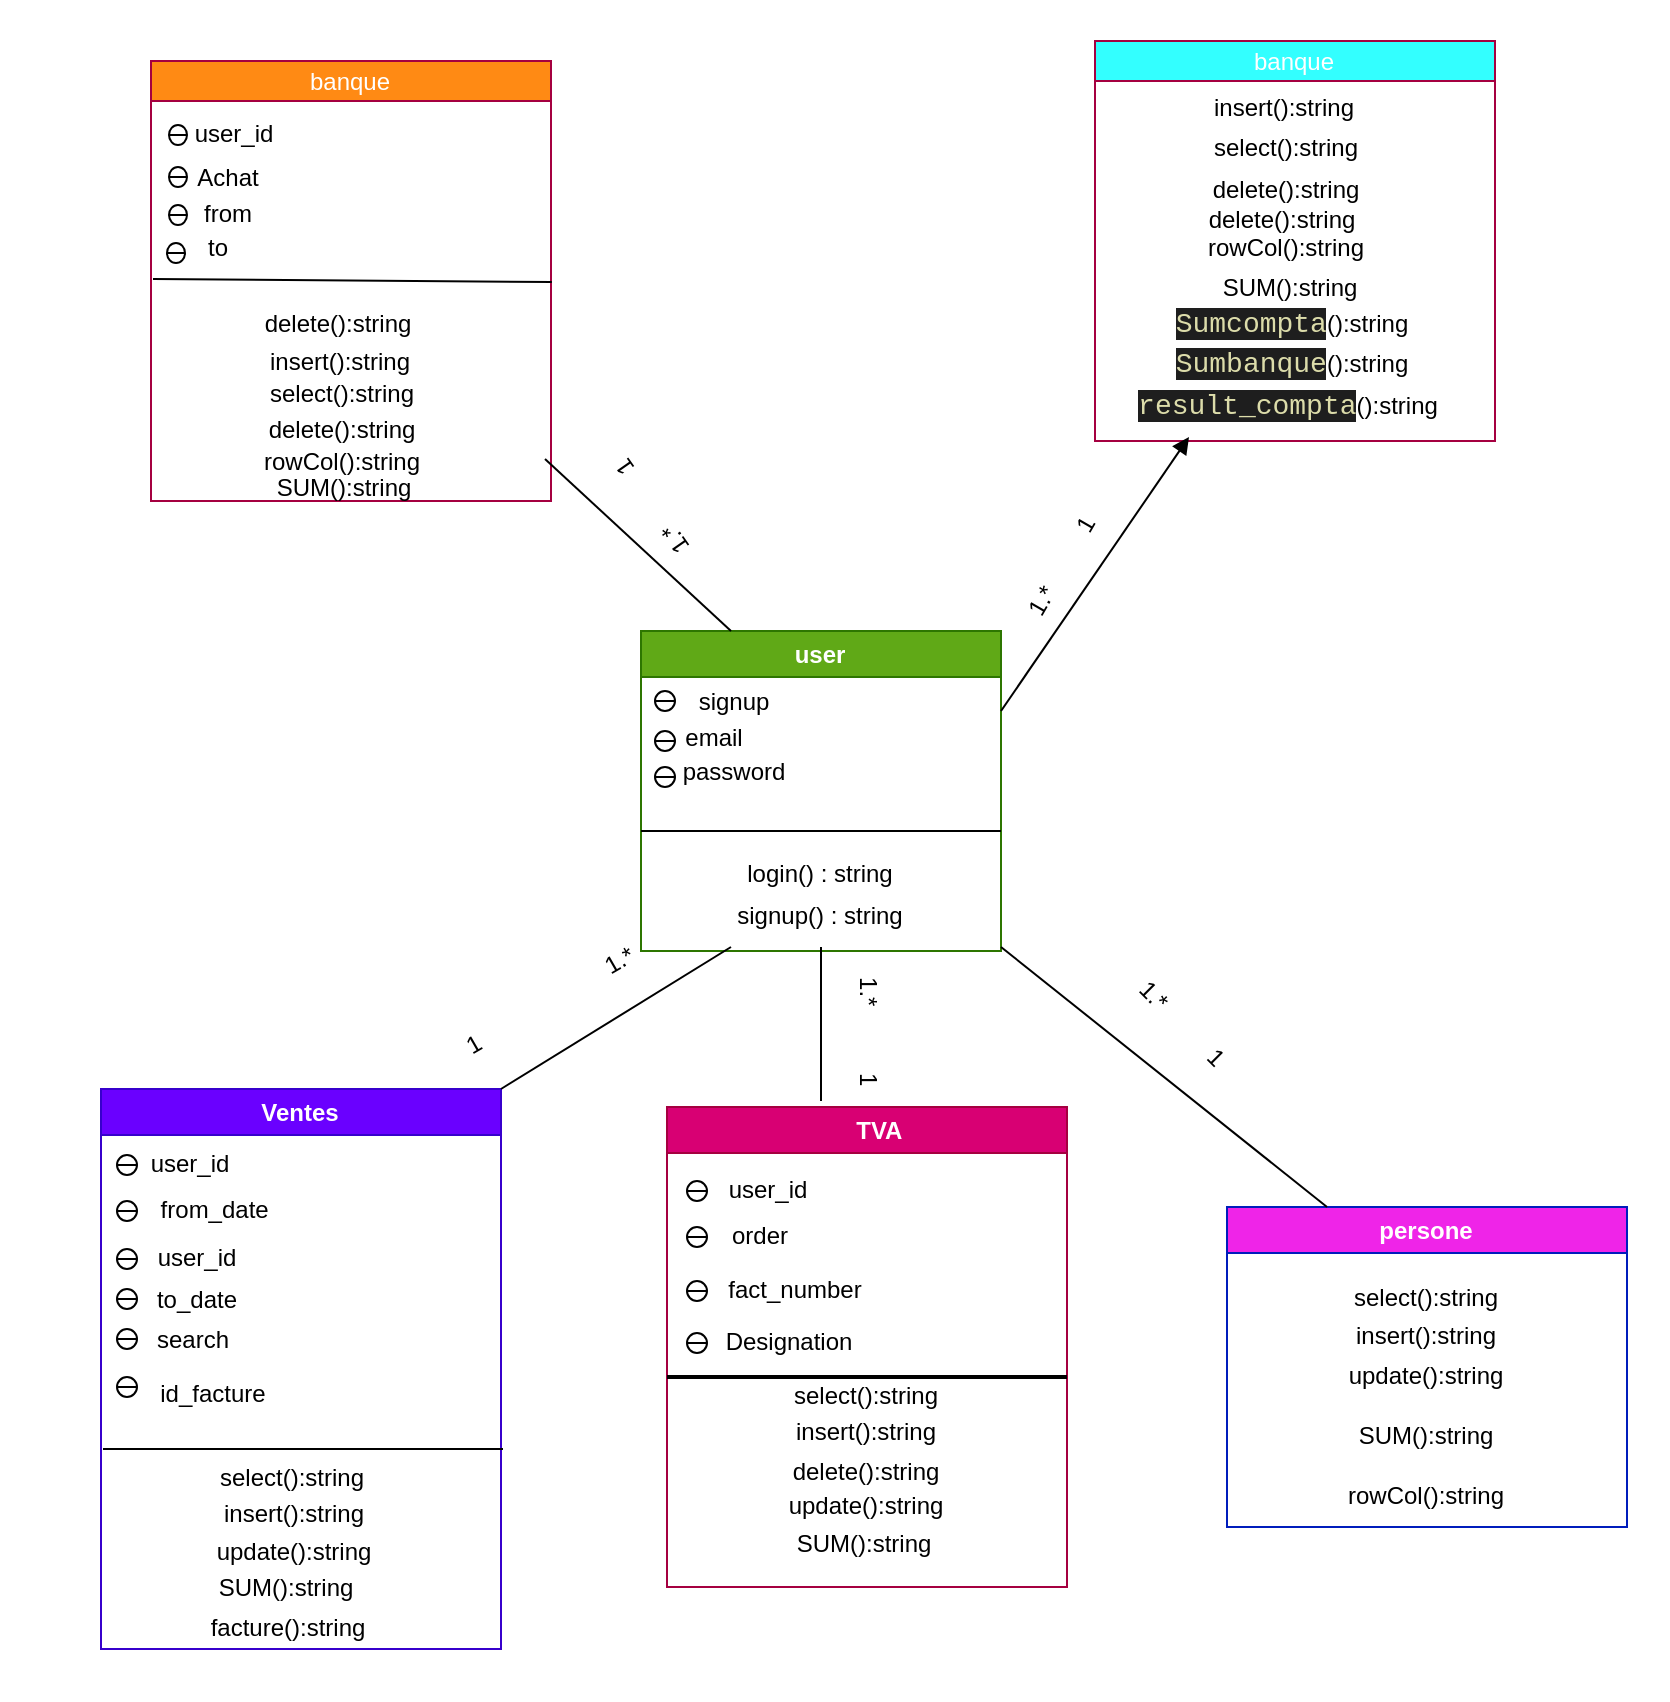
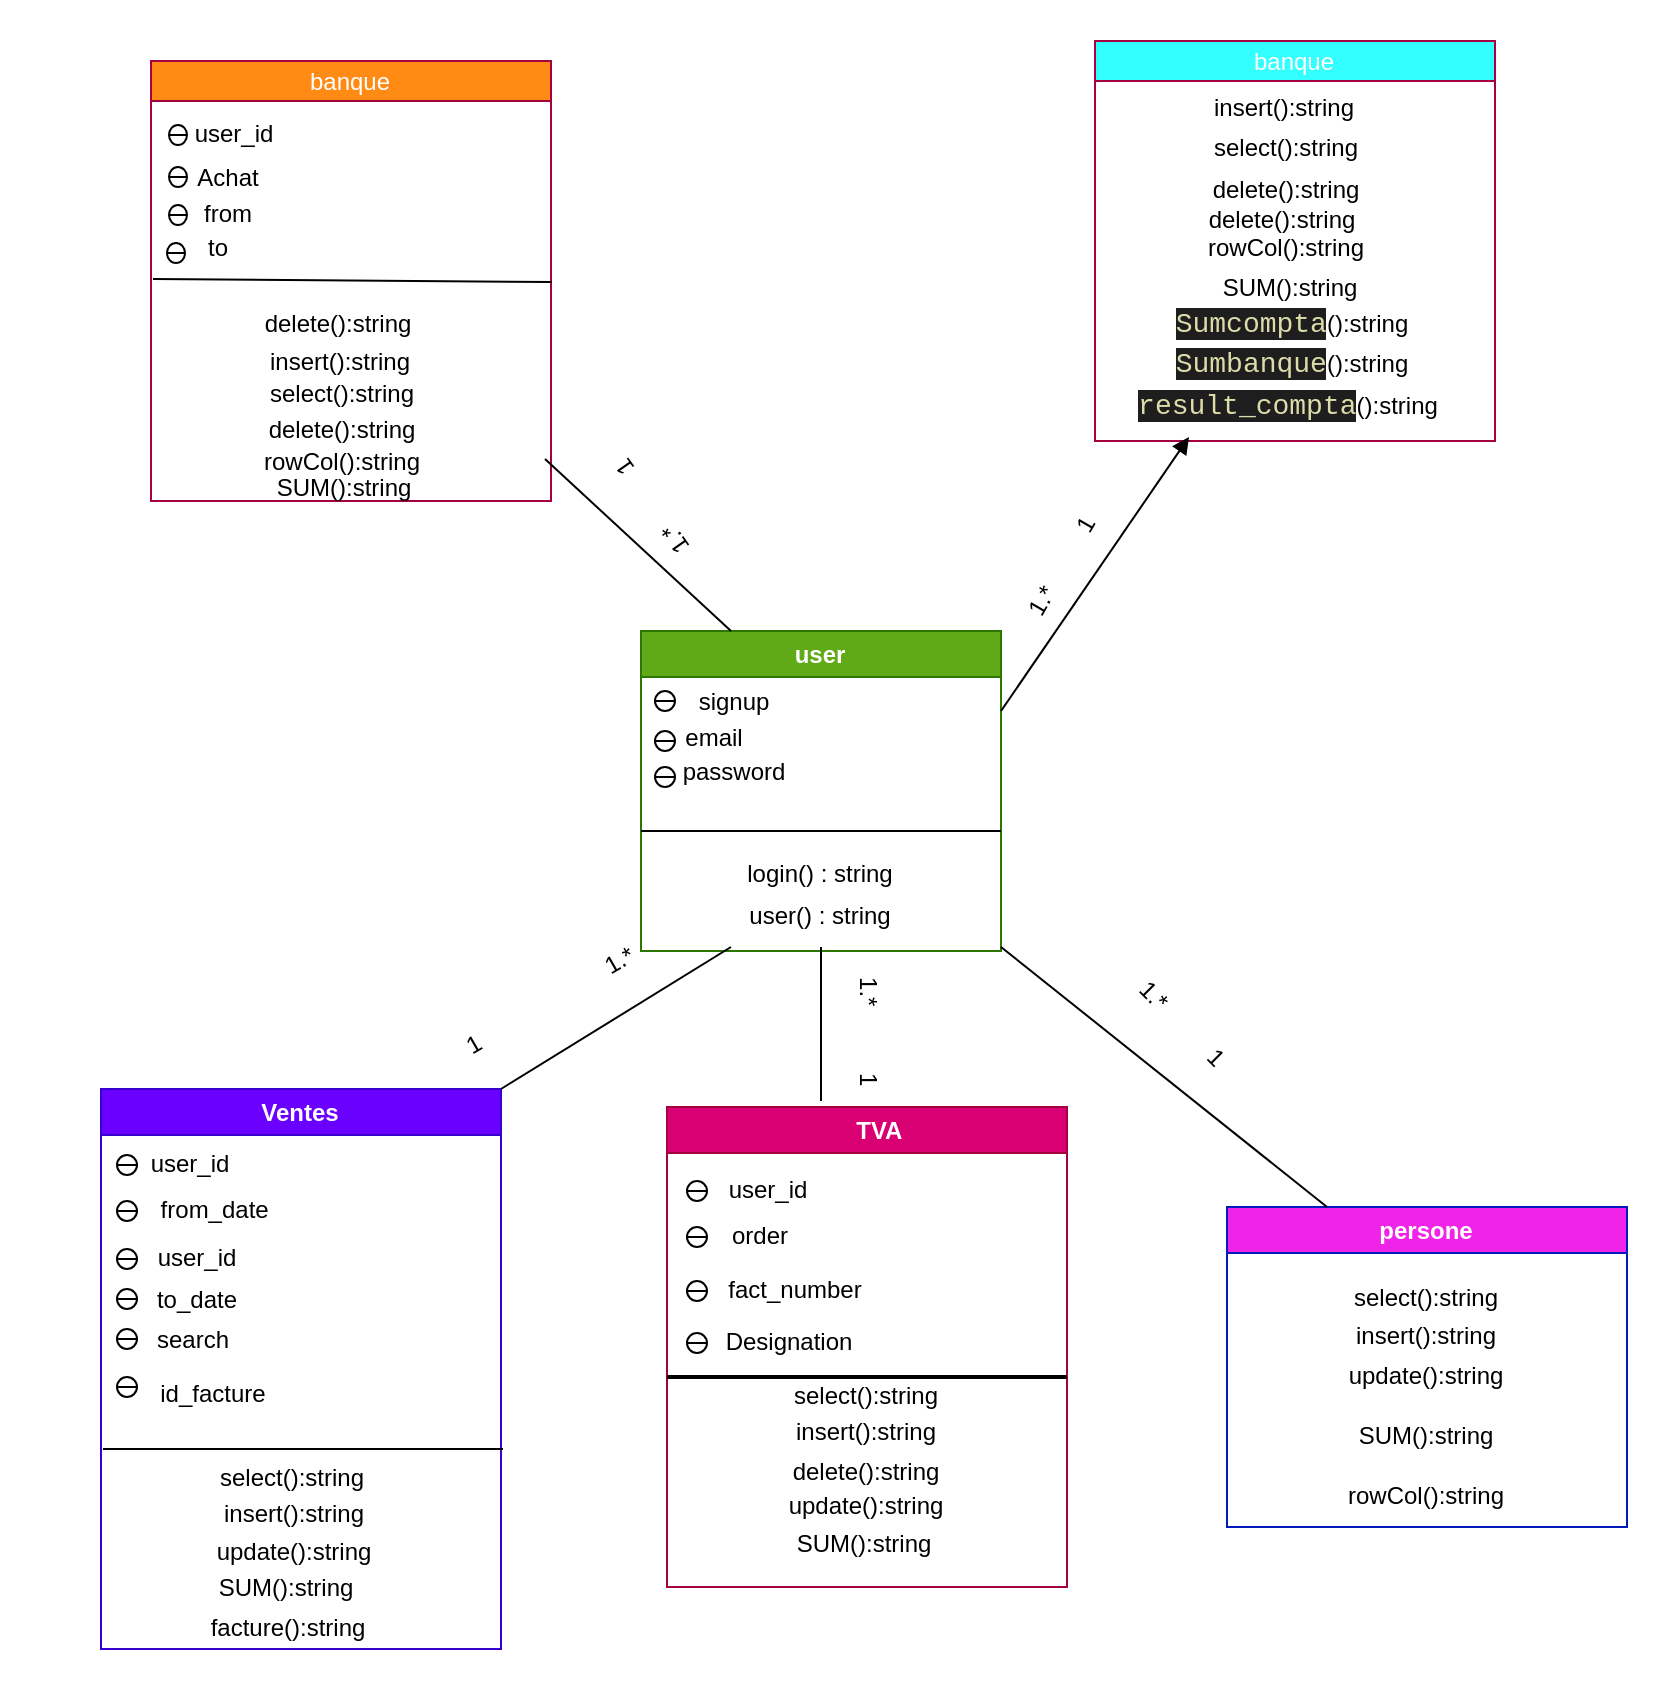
node "signup() : string": label "signup() : string" -> "user() : string"
